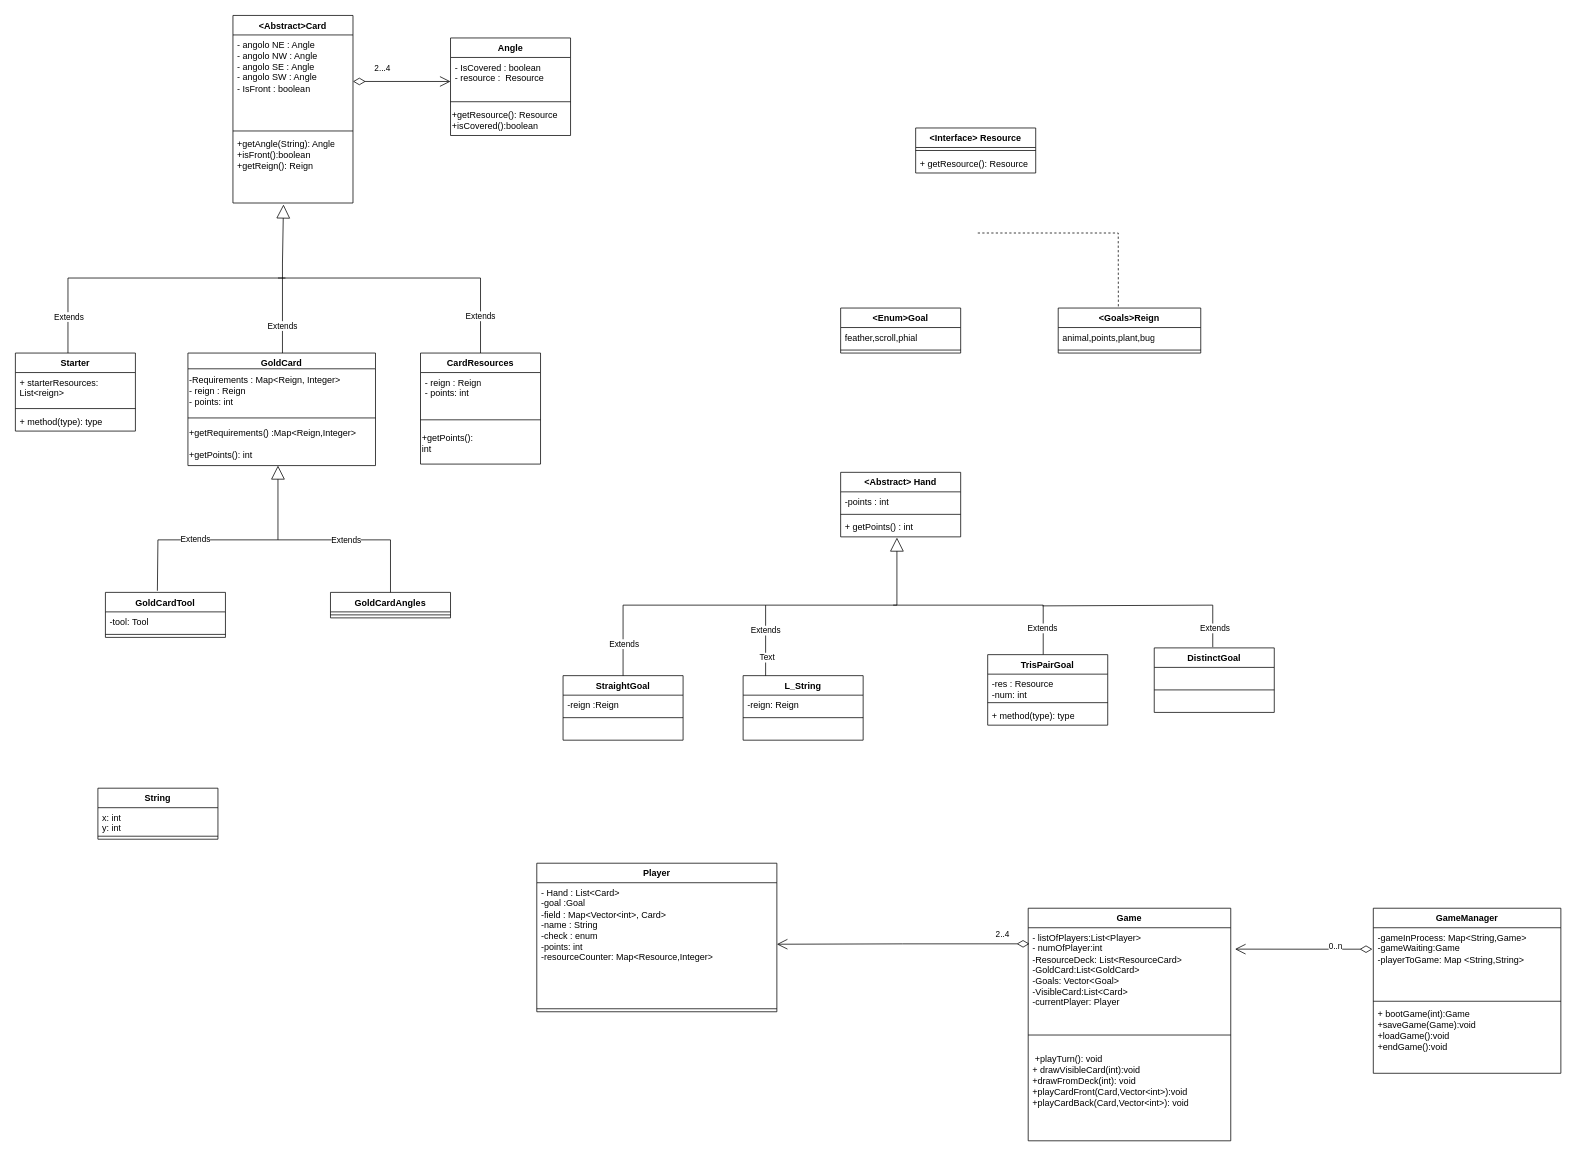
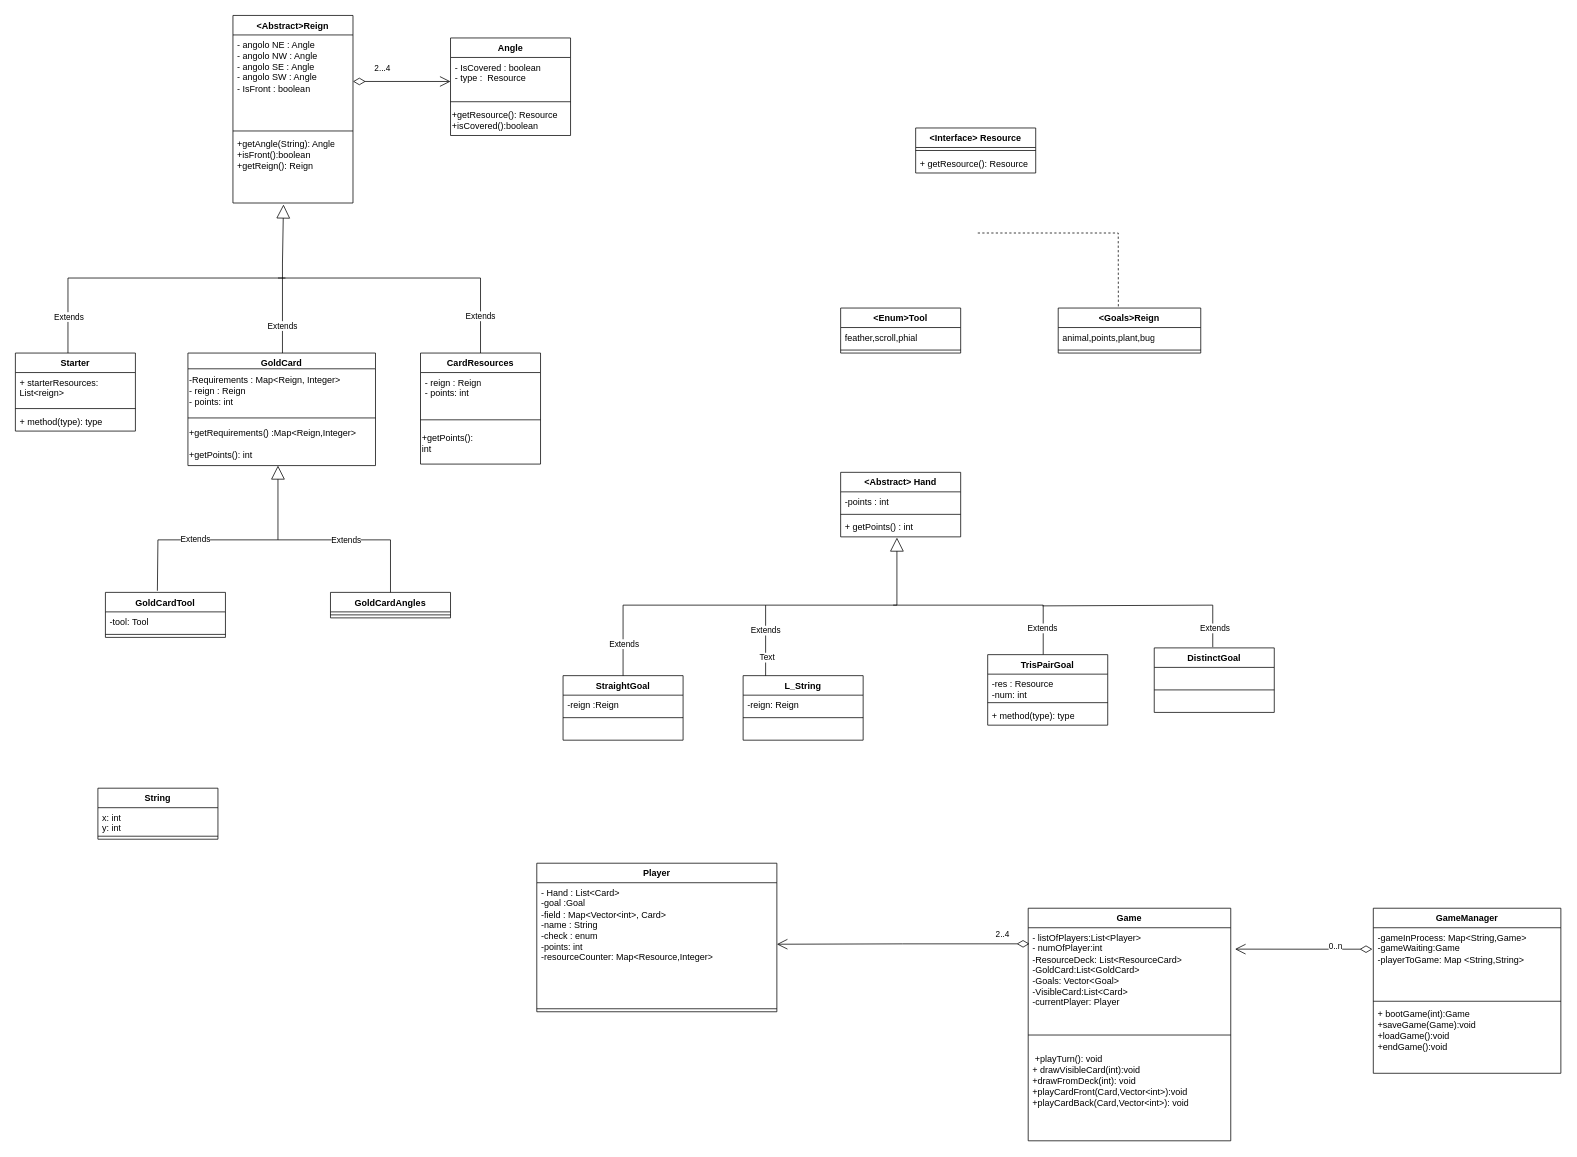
node "<Abstract>Card": label "<Abstract>Card" -> "<Abstract>Reign"
node "- IsCovered : boolean - resource : Resource": label "- IsCovered : boolean - resource : Resource" -> "- IsCovered : boolean - type : Resource"
node "<Enum>Goal": label "<Enum>Goal" -> "<Enum>Tool"
